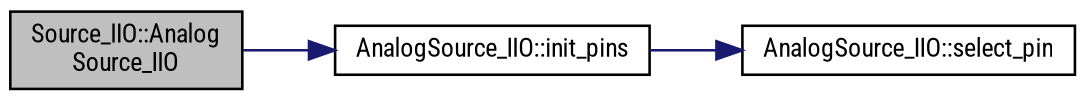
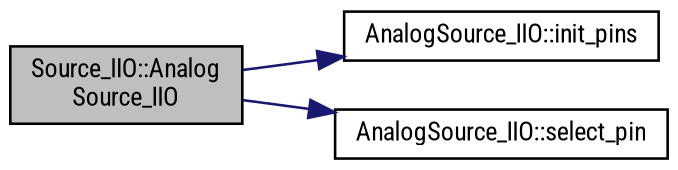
edge "AnalogSource_IIO::init_pins" -> "AnalogSource_IIO::select_pin": now "Source_IIO::Analog Source_IIO" -> "AnalogSource_IIO::select_pin"
